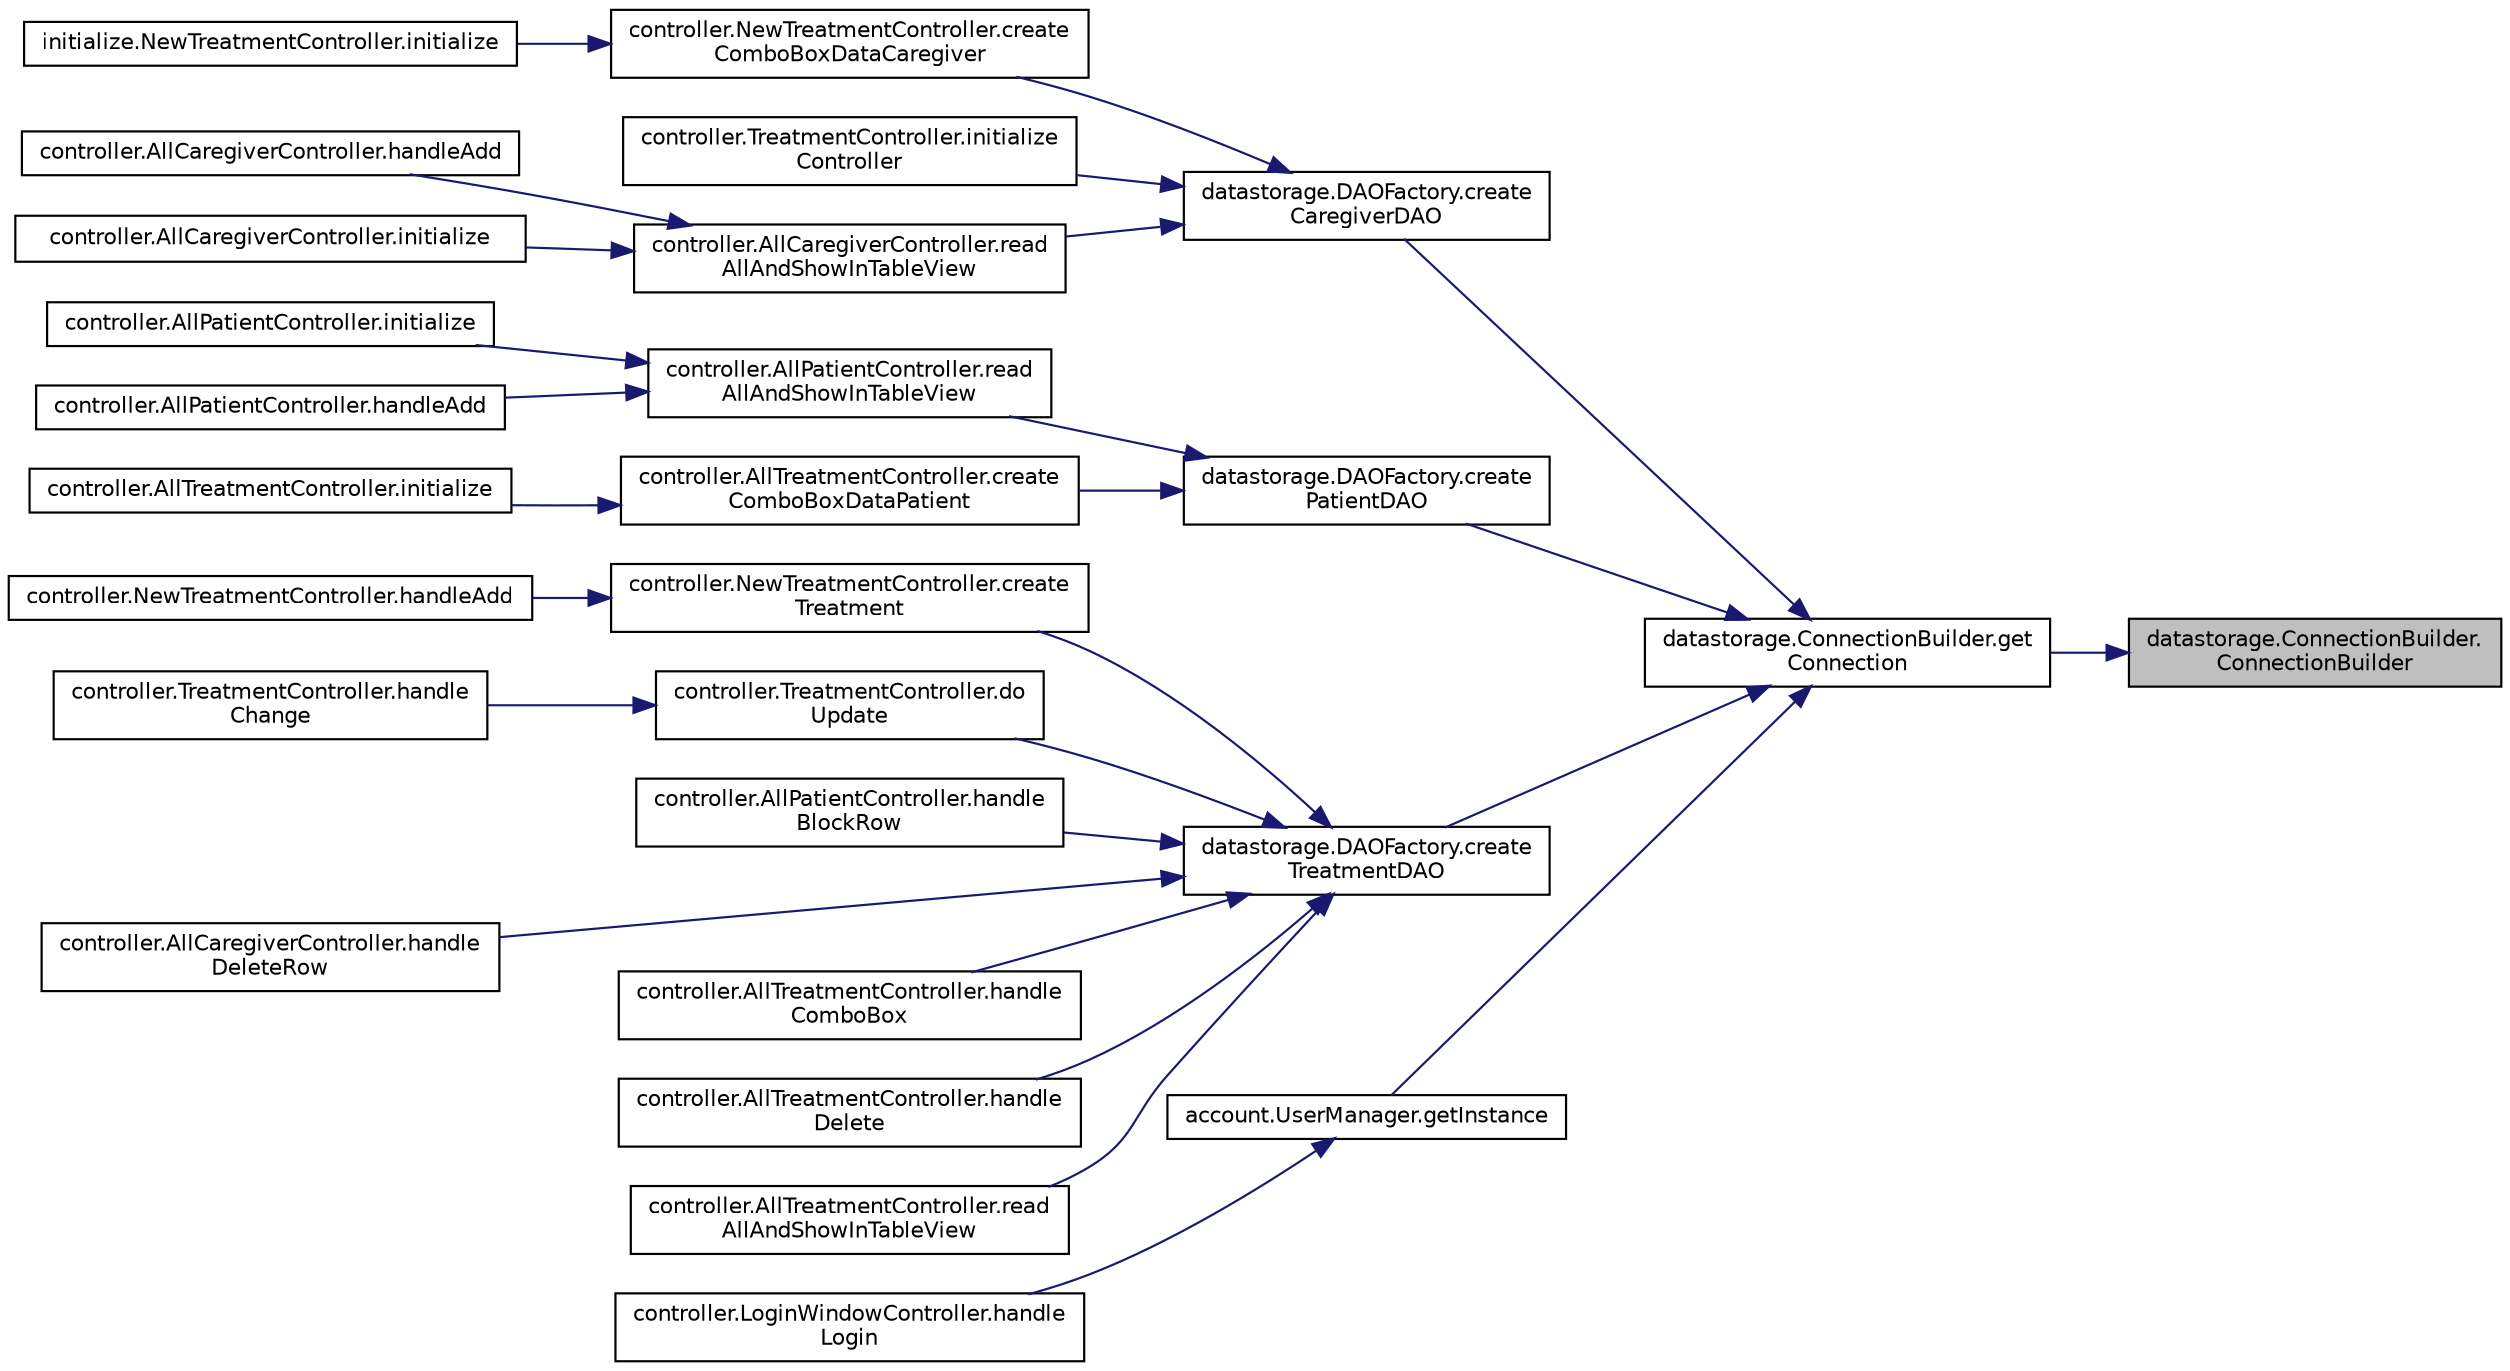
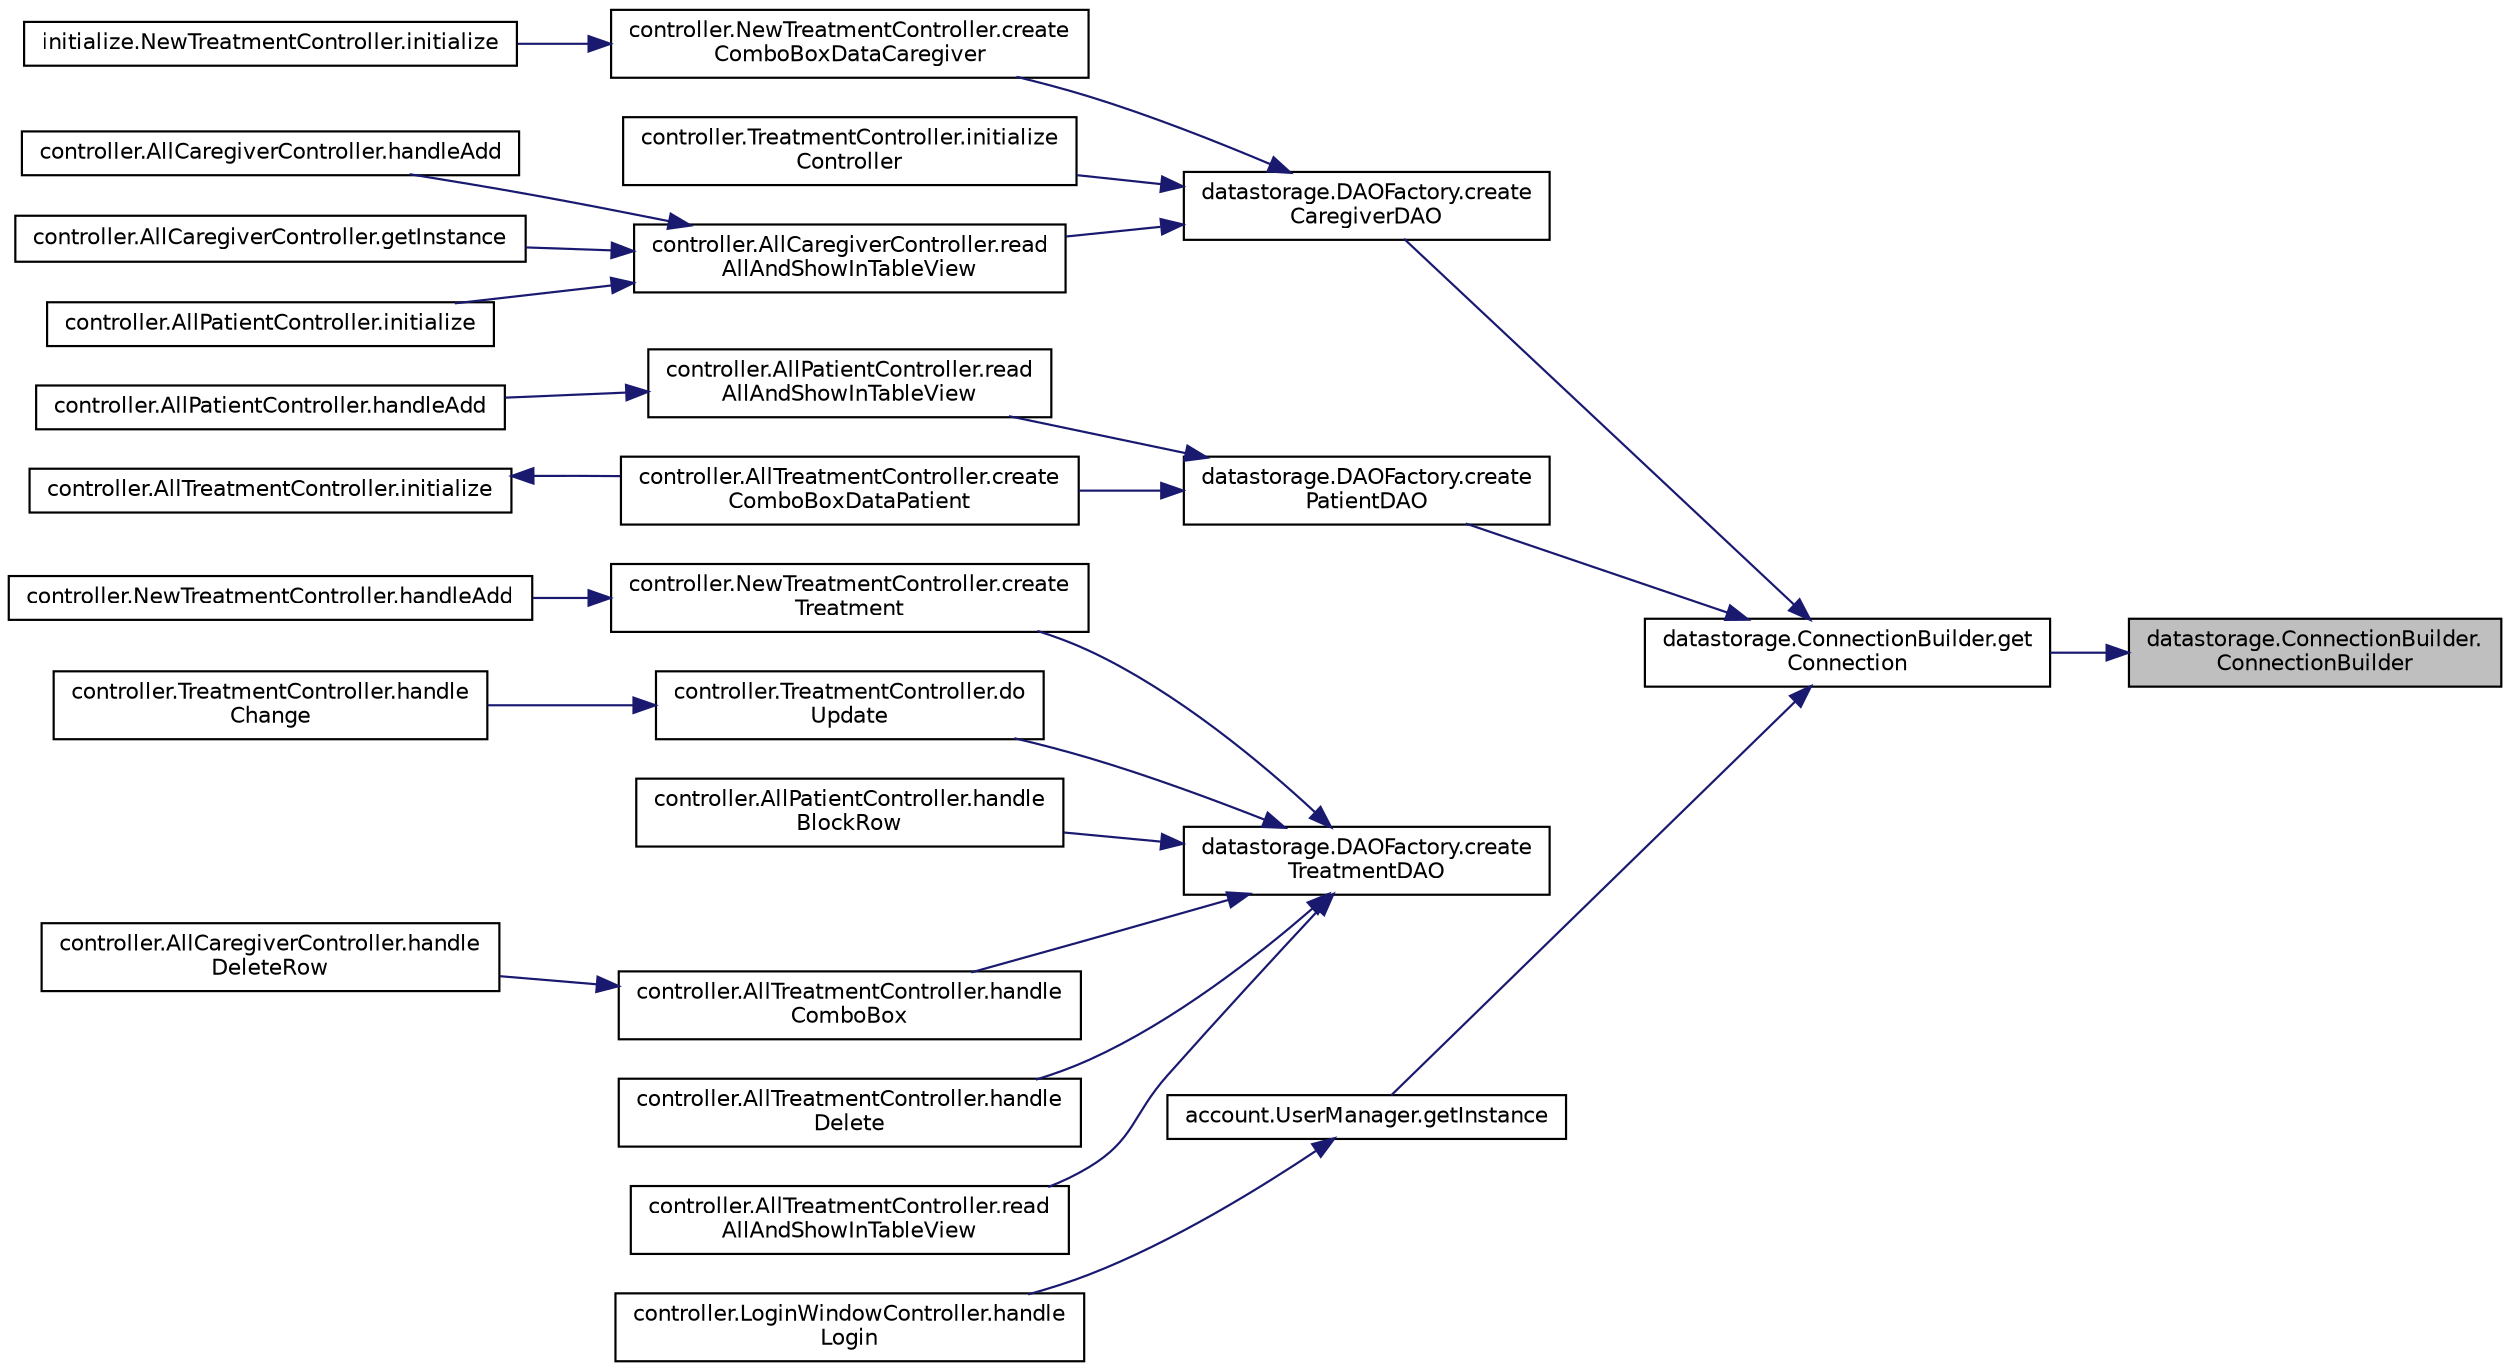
node "controller.AllCaregiverController.initialize": label "controller.AllCaregiverController.initialize" -> "controller.AllCaregiverController.getInstance"
edge "controller.AllPatientController.initialize" -> "controller.AllPatientController.read AllAndShowInTableView": now "controller.AllPatientController.initialize" -> "controller.AllCaregiverController.read AllAndShowInTableView"
edge "controller.AllTreatmentController.initialize" -> "controller.AllTreatmentController.create ComboBoxDataPatient": reversed
edge "datastorage.DAOFactory.create TreatmentDAO" -> "datastorage.ConnectionBuilder.get Connection": removed
edge "controller.AllCaregiverController.handle DeleteRow" -> "datastorage.DAOFactory.create TreatmentDAO": now "controller.AllCaregiverController.handle DeleteRow" -> "controller.AllTreatmentController.handle ComboBox"
